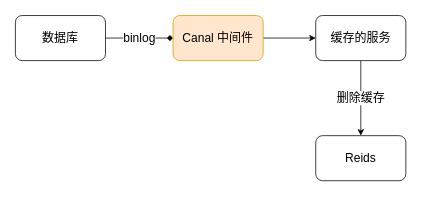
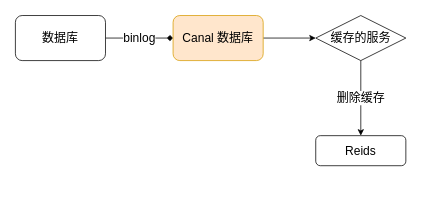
node "Canal 中间件": label "Canal 中间件" -> "Canal 数据库"
node "缓存的服务": shape rounded rectangle -> diamond
node "Reids": size 90x45 -> 90x30
